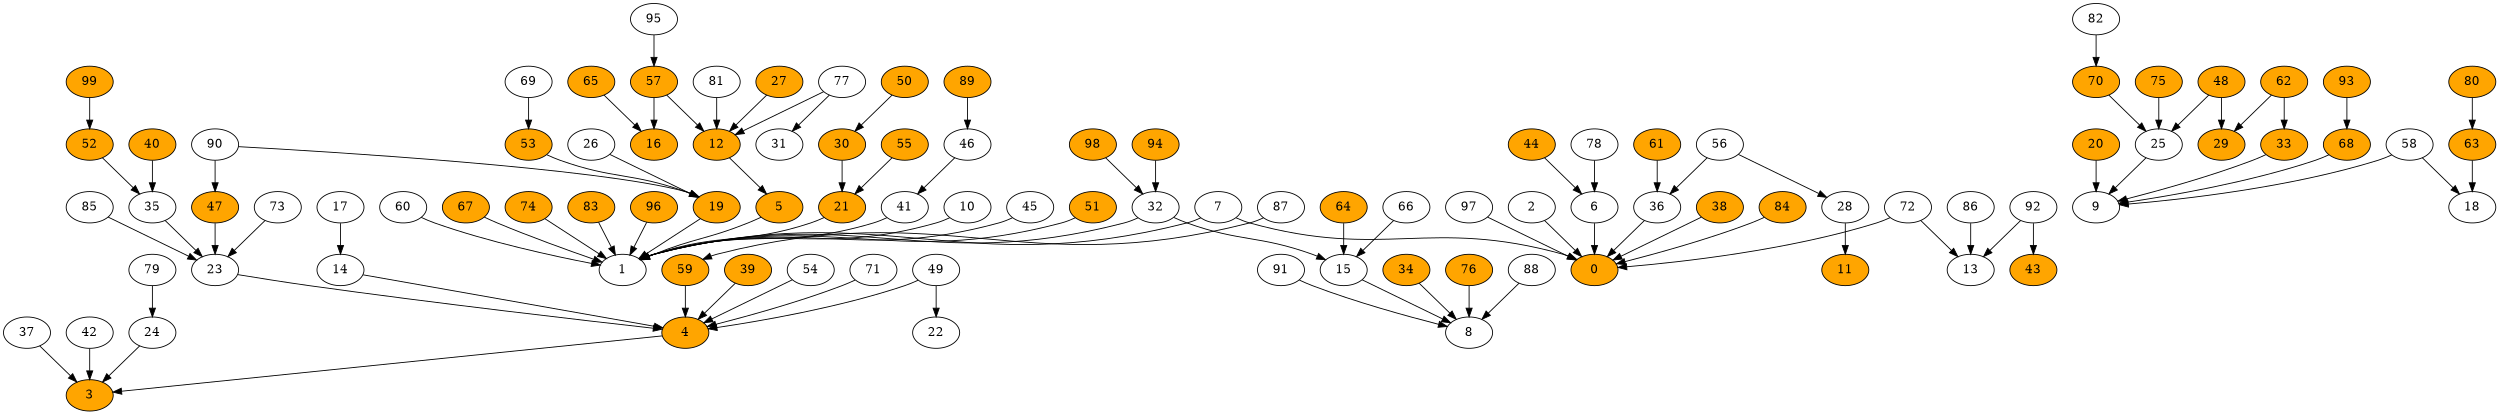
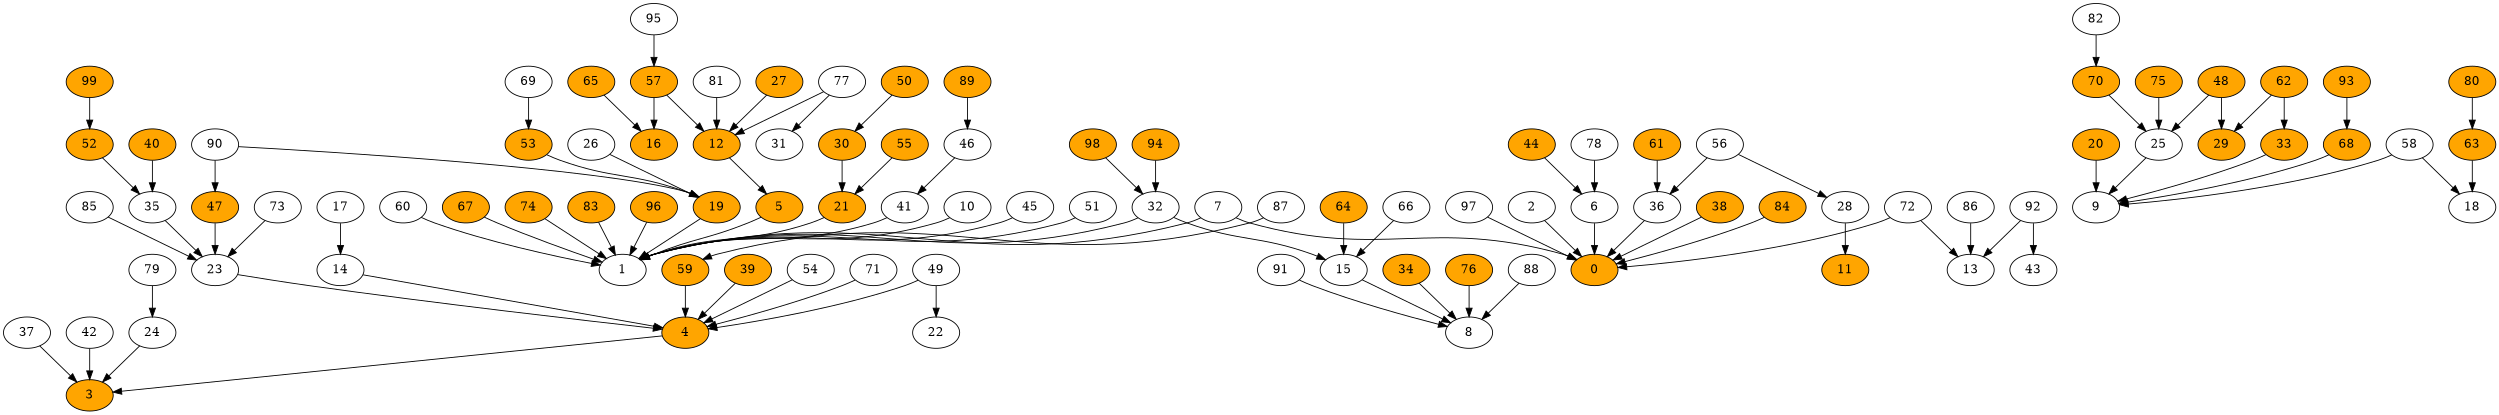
node "51": fillcolor orange -> white
node "43": fillcolor orange -> white
